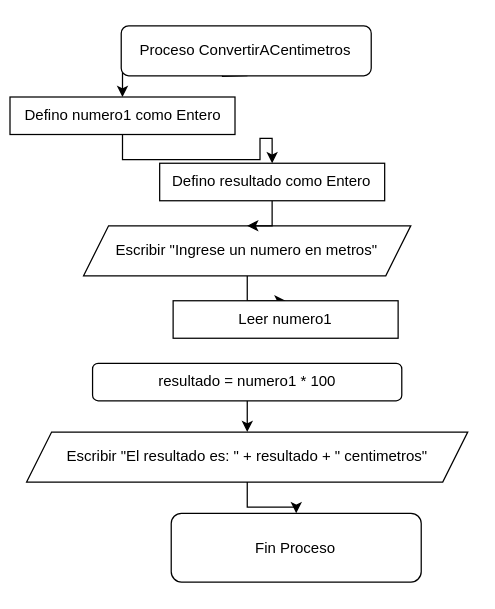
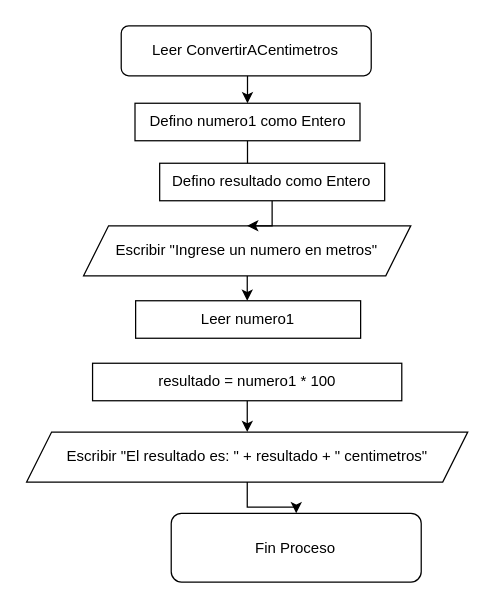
node "Proceso ConvertirACentimetros": label "Proceso ConvertirACentimetros" -> "Leer ConvertirACentimetros"
node "Defino numero1 como Entero": moved (123, 116) -> (248, 122)
node "Leer numero1": moved (286, 319) -> (248, 319)
node "resultado = numero1 * 100": shape rounded rectangle -> rectangle
